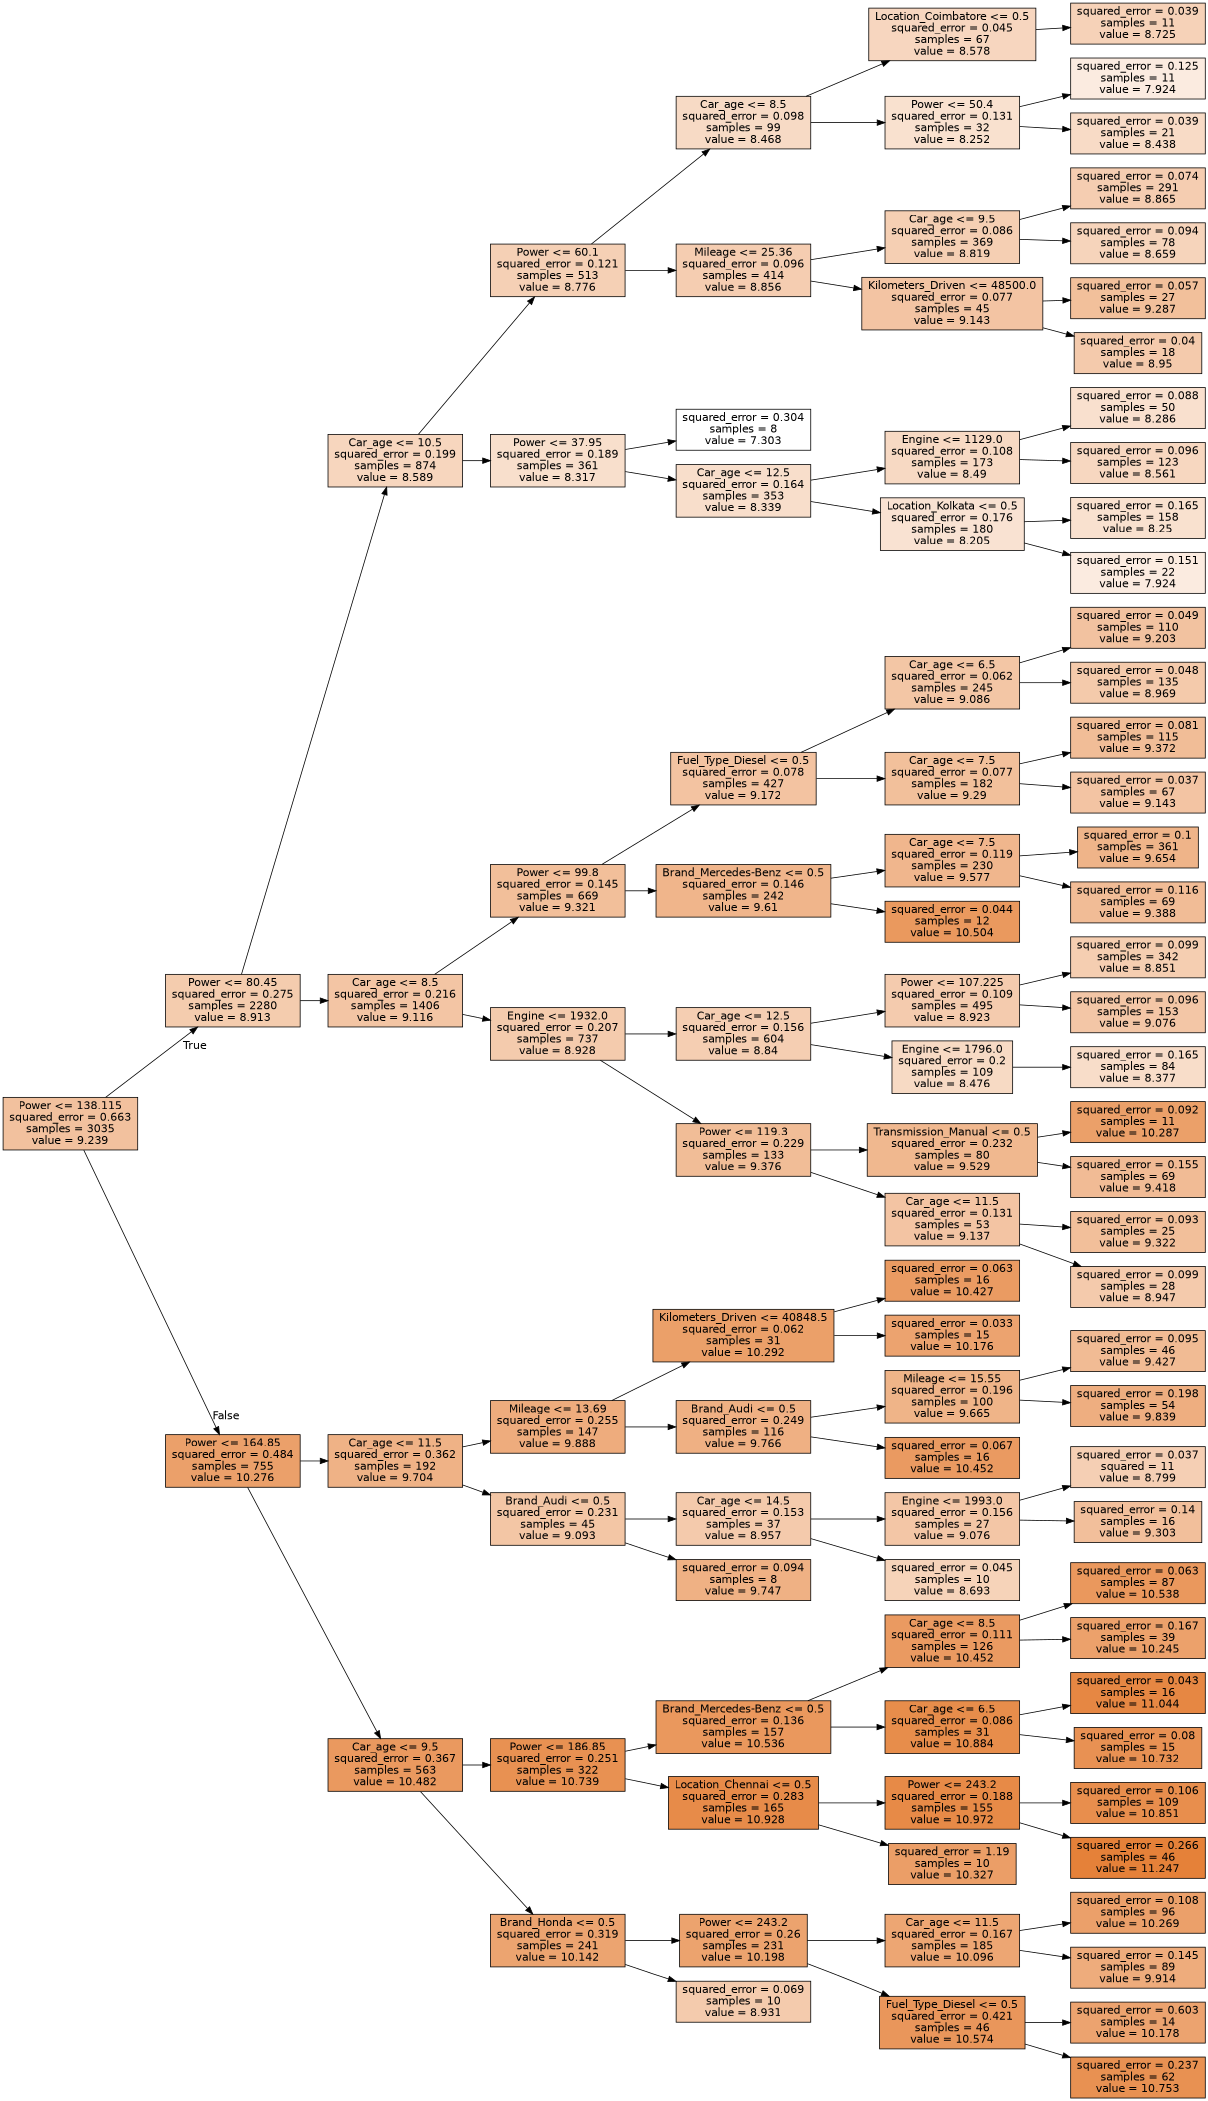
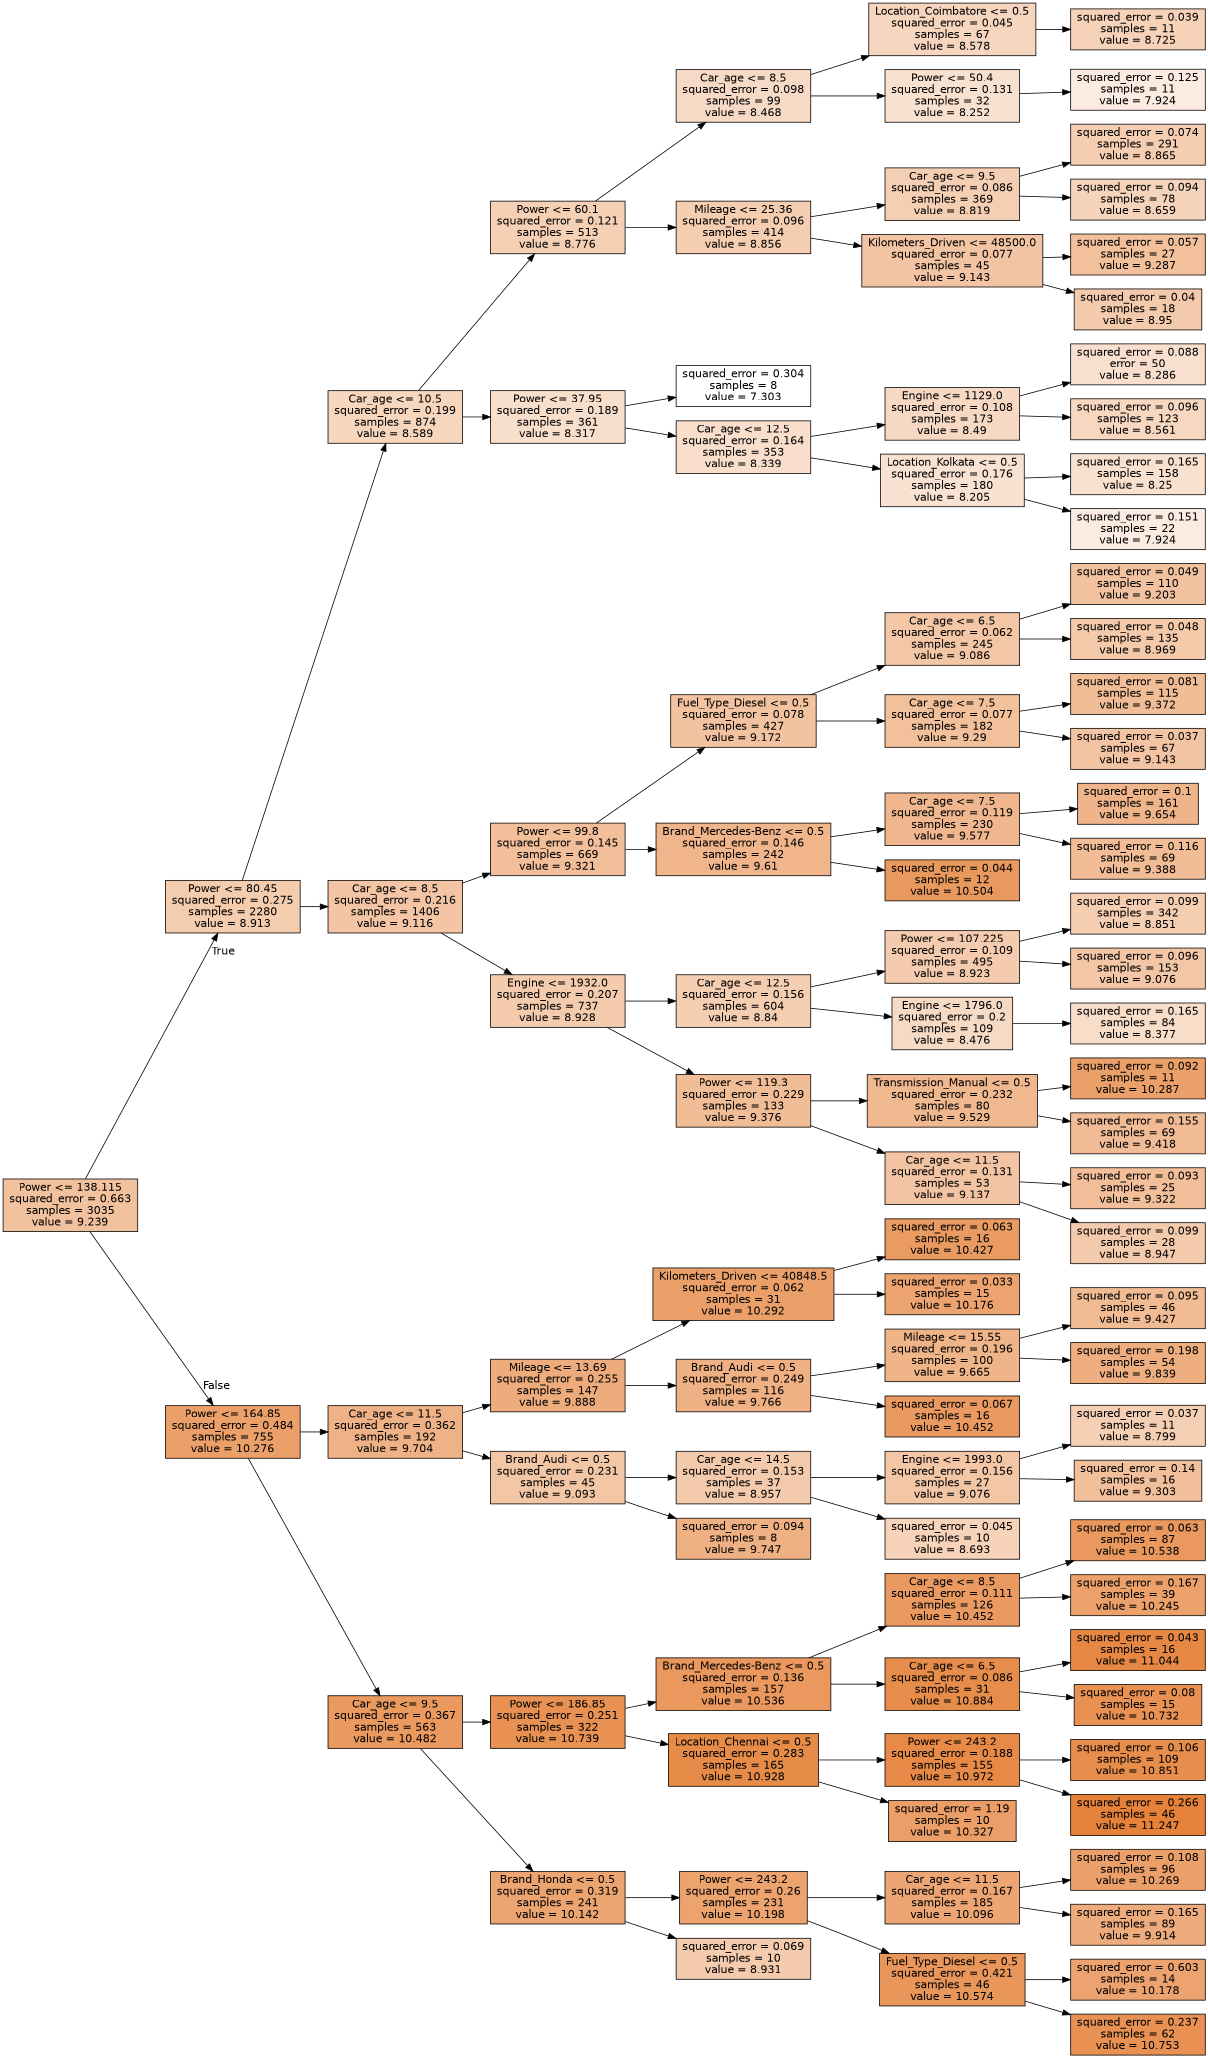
node "squared_error = 0.039 samples = 21 value = 8.438": removed
node "squared_error = 0.088 samples = 50 value = 8.286": label "squared_error = 0.088 samples = 50 value = 8.286" -> "squared_error = 0.088 error = 50 value = 8.286"
node "squared_error = 0.1 samples = 361 value = 9.654": label "squared_error = 0.1 samples = 361 value = 9.654" -> "squared_error = 0.1 samples = 161 value = 9.654"
node "squared_error = 0.037 squared = 11 value = 8.799": label "squared_error = 0.037 squared = 11 value = 8.799" -> "squared_error = 0.037 samples = 11 value = 8.799"
node "squared_error = 0.145 samples = 89 value = 9.914": label "squared_error = 0.145 samples = 89 value = 9.914" -> "squared_error = 0.165 samples = 89 value = 9.914"
